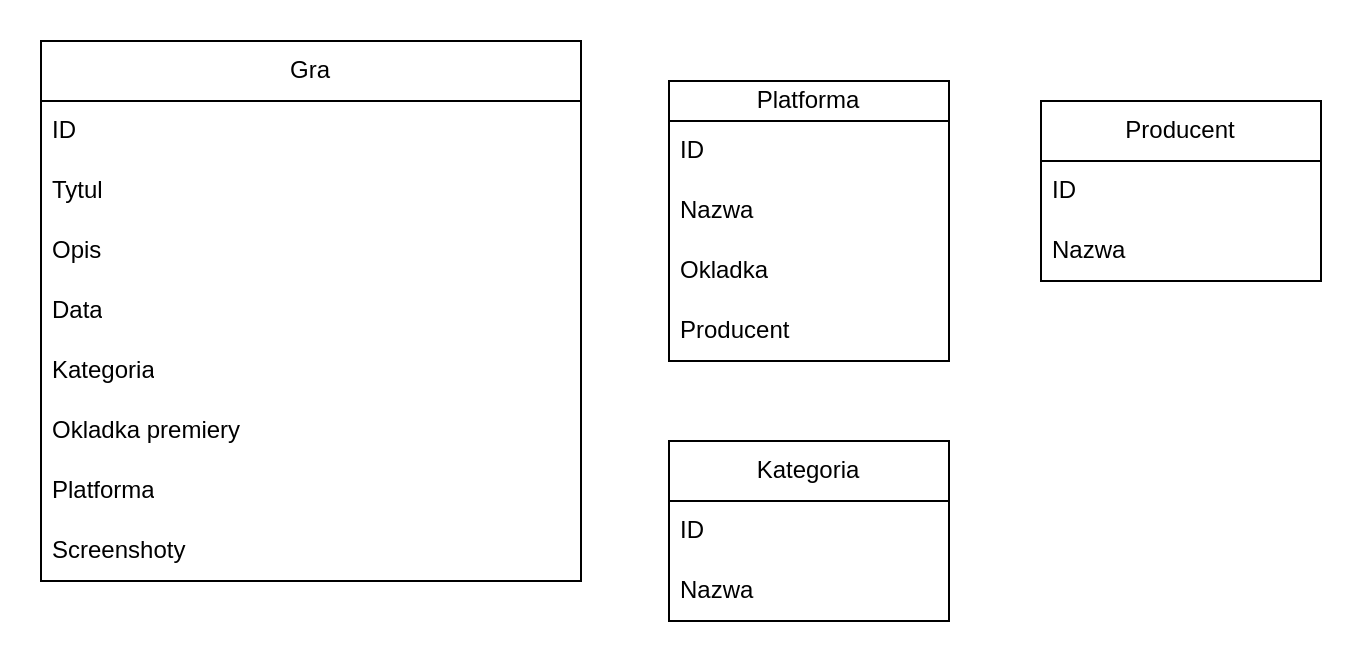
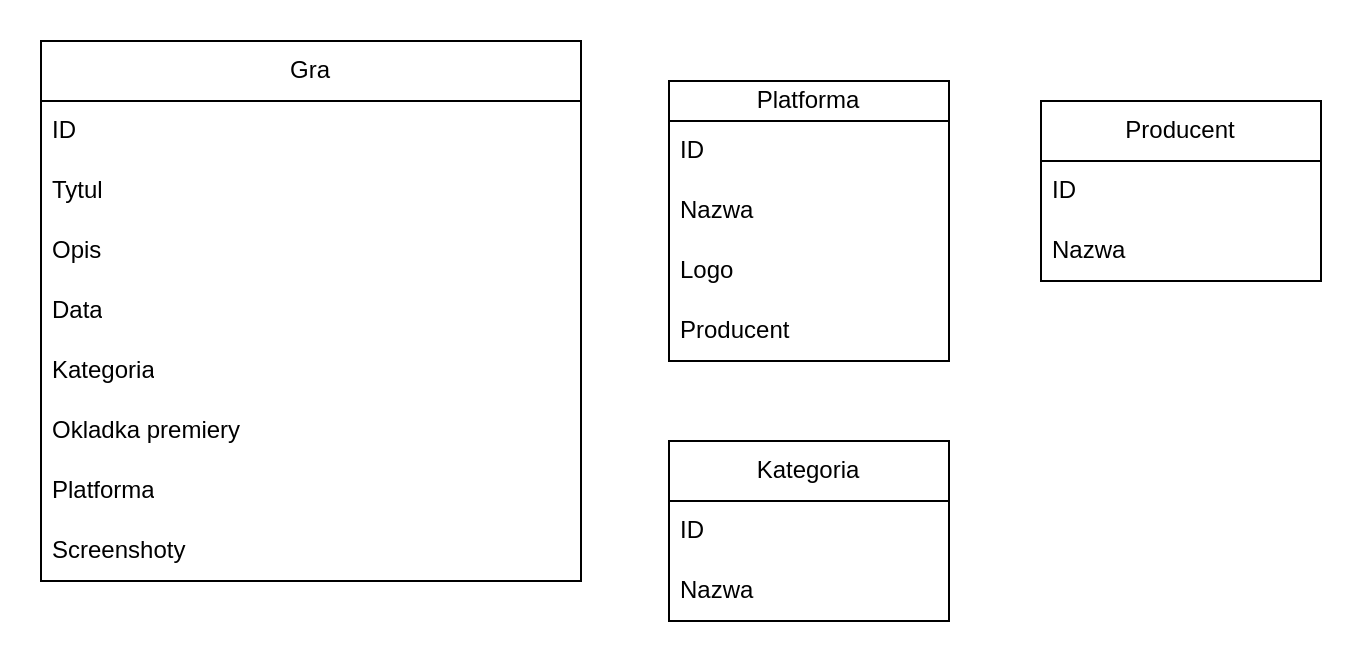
node "Okladka": label "Okladka" -> "Logo"
